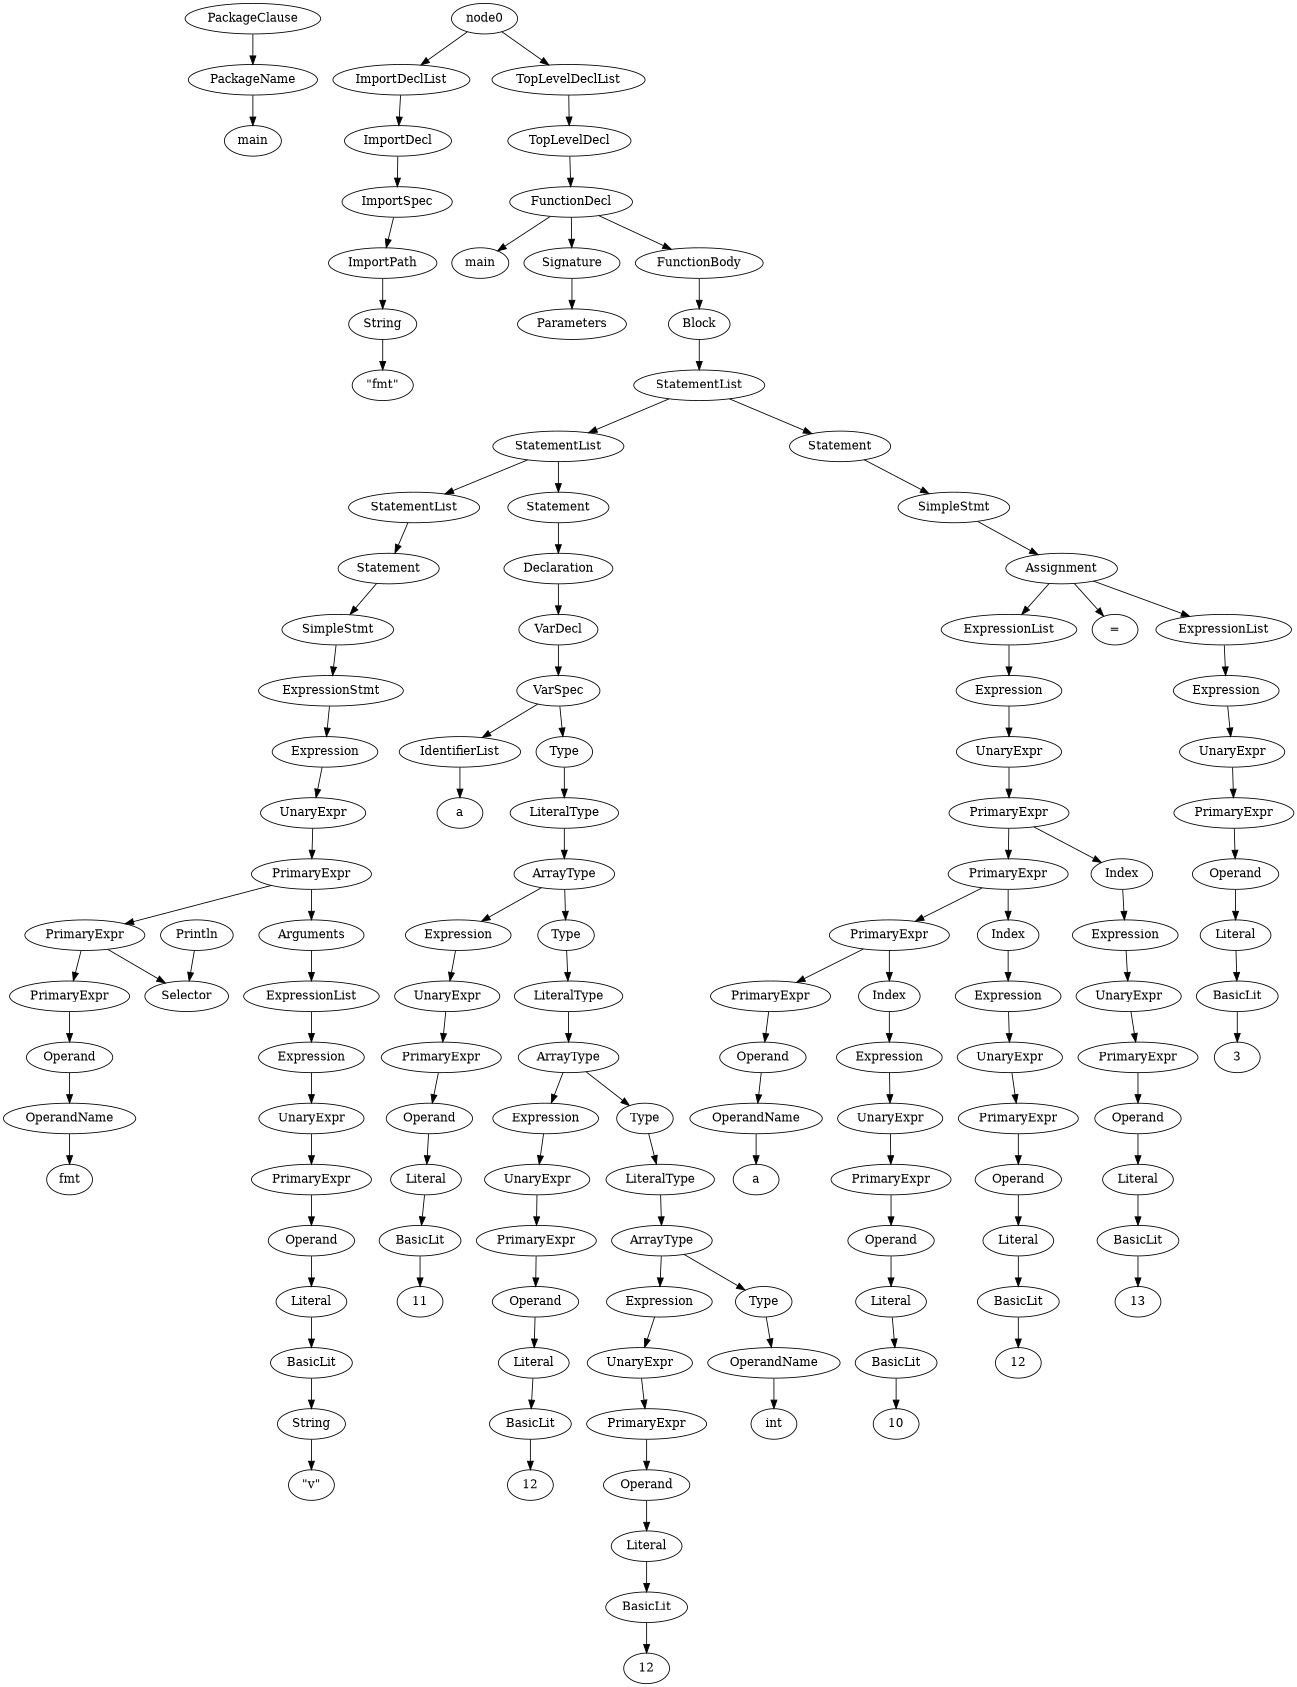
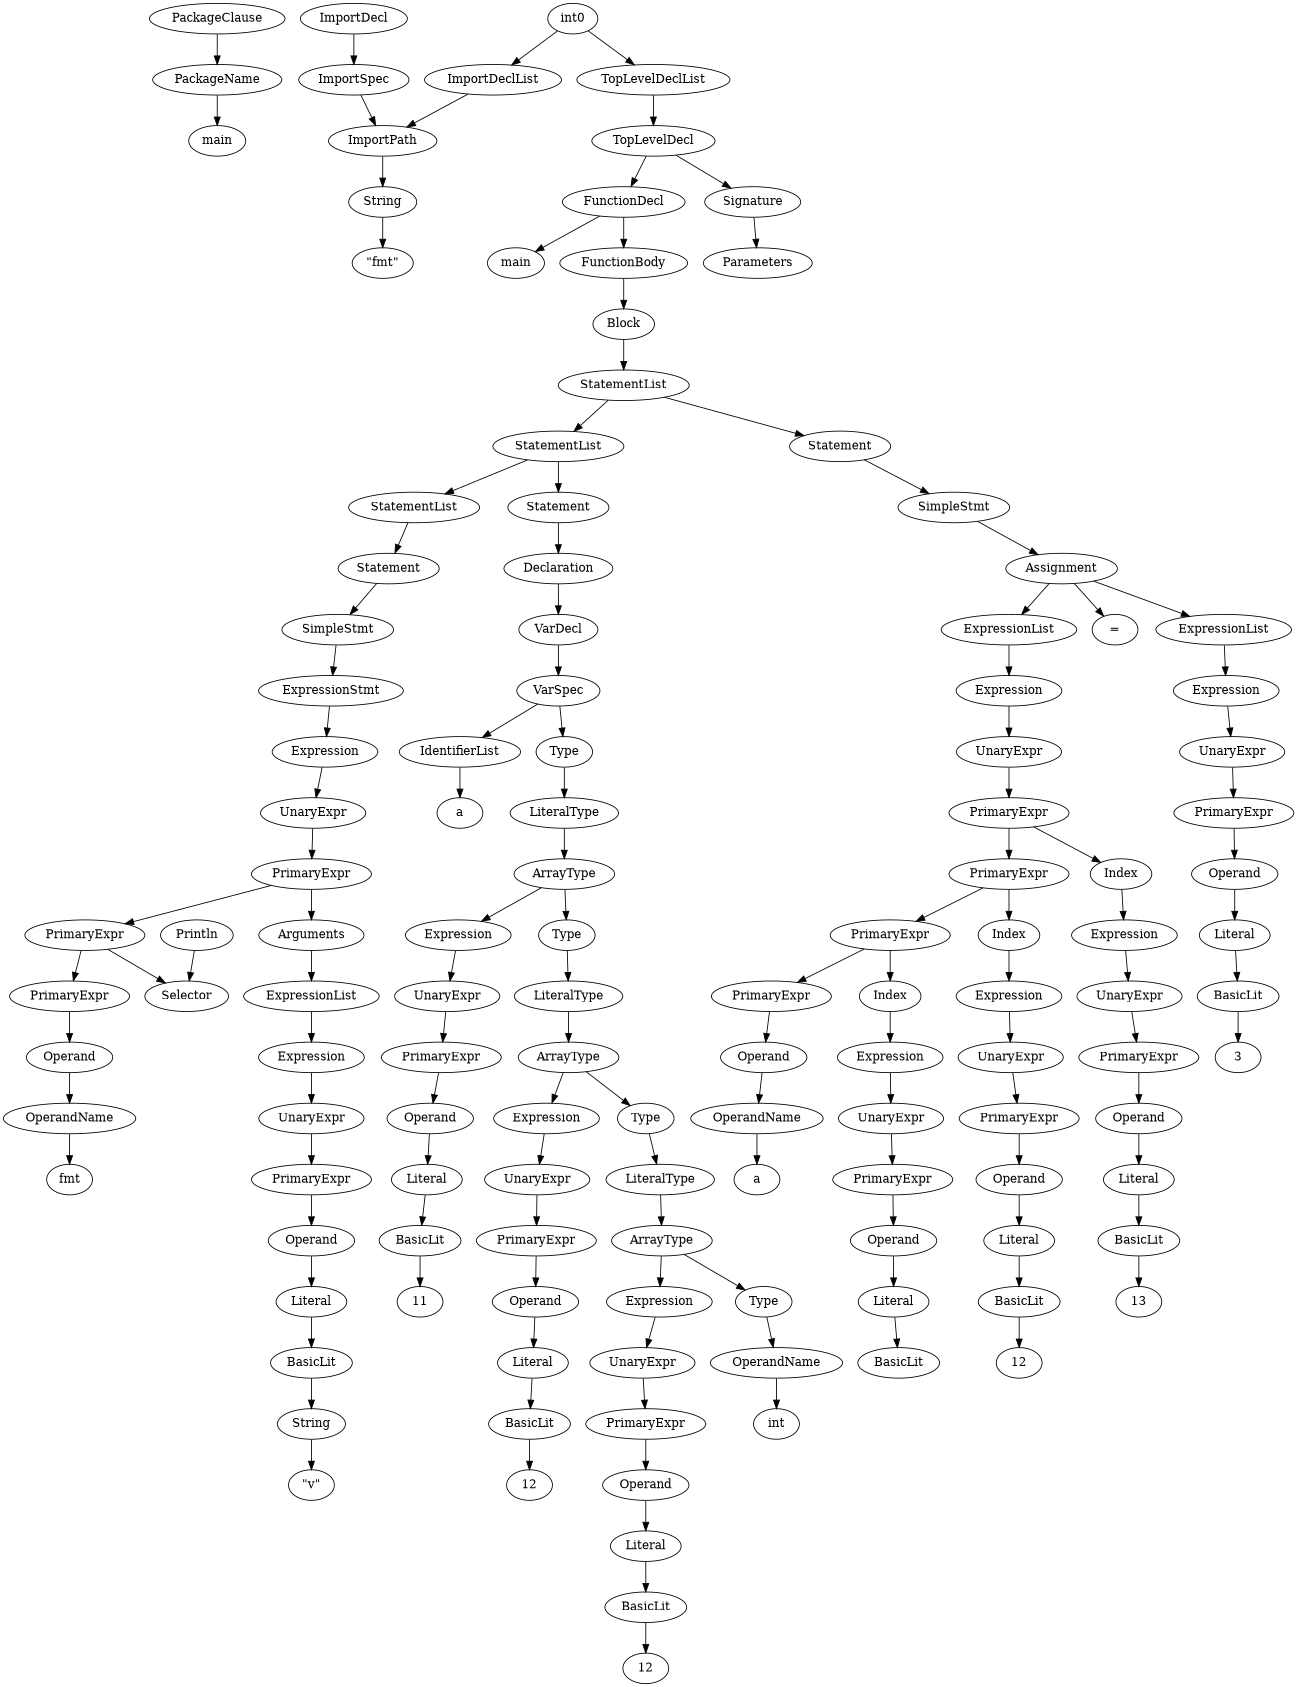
node "node0": label "node0" -> "int0"
edge "ImportDeclList" -> "ImportDecl": now "ImportDeclList" -> "ImportPath"
edge "FunctionDecl" -> "Signature": now "TopLevelDecl" -> "Signature"
node "10": removed
